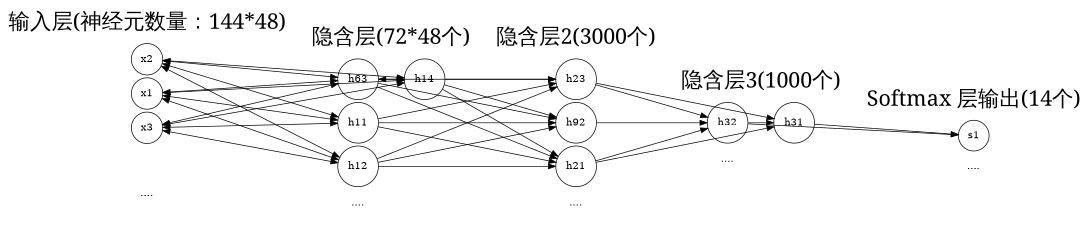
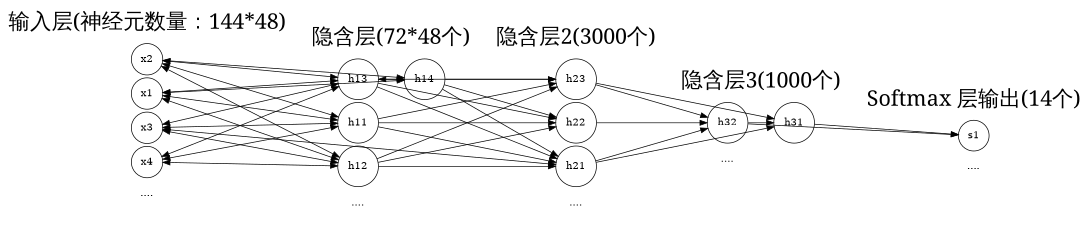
node "h63": label "h63" -> "h13"
edge "h14" -- "x3": now "h21" -- "x3"
node "h92": label "h92" -> "h22"
node "x4": added
